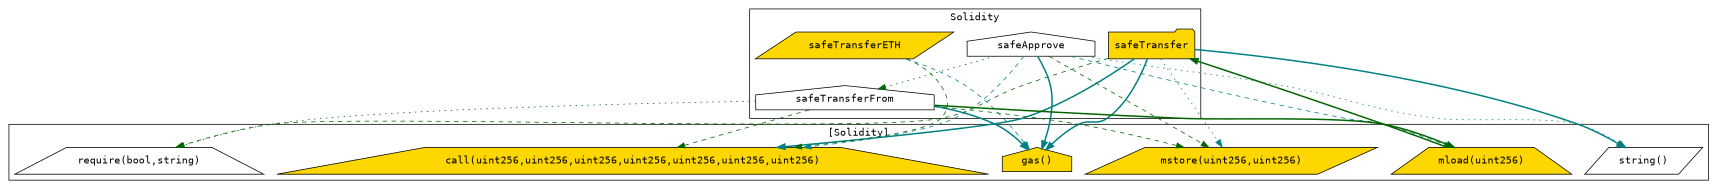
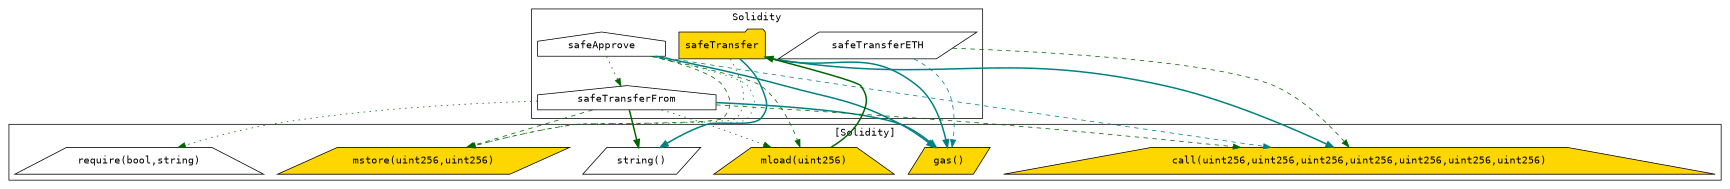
node "safeTransferETH": fillcolor gold -> white
edge "safeTransfer" -> "mstore(uint256,uint256)": color teal -> darkgreen
edge "safeApprove" -> "mload(uint256)": color teal -> darkgreen
edge "safeTransferFrom" -> "mload(uint256)": style bold -> dotted
edge "safeTransfer" -> "require(bool,string)": removed
edge "safeTransferFrom" -> "string()": added
node "gas()": shape house -> parallelogram
